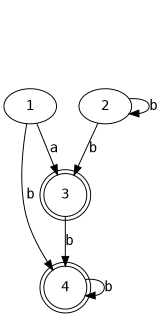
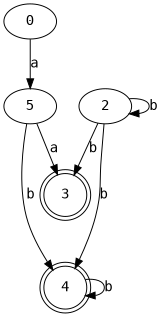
node "0": added
node "1": label "1" -> "5"
edge "3" -> "4": now "2" -> "4"
